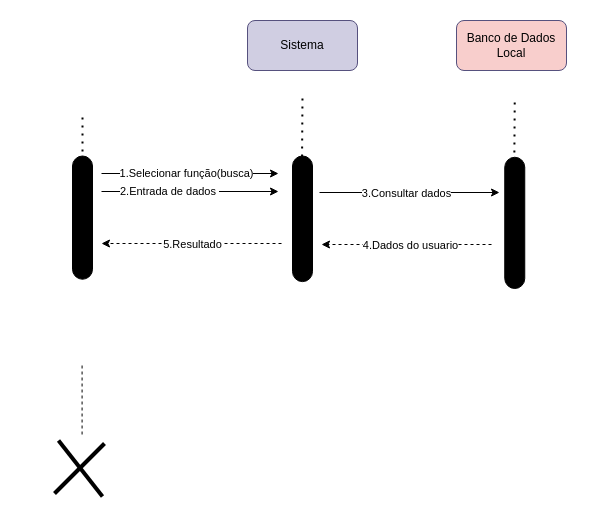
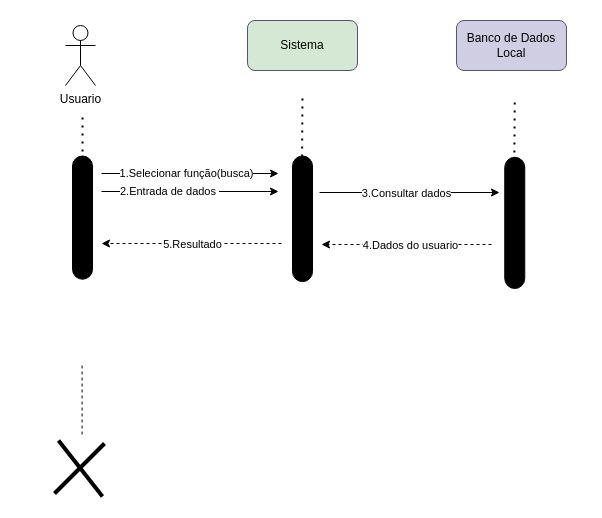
node "Sistema": fillcolor #d0cee2 -> #d5e8d4
node "Banco de Dados Local": fillcolor #f8cecc -> #d0cee2
node "Usuario": added
